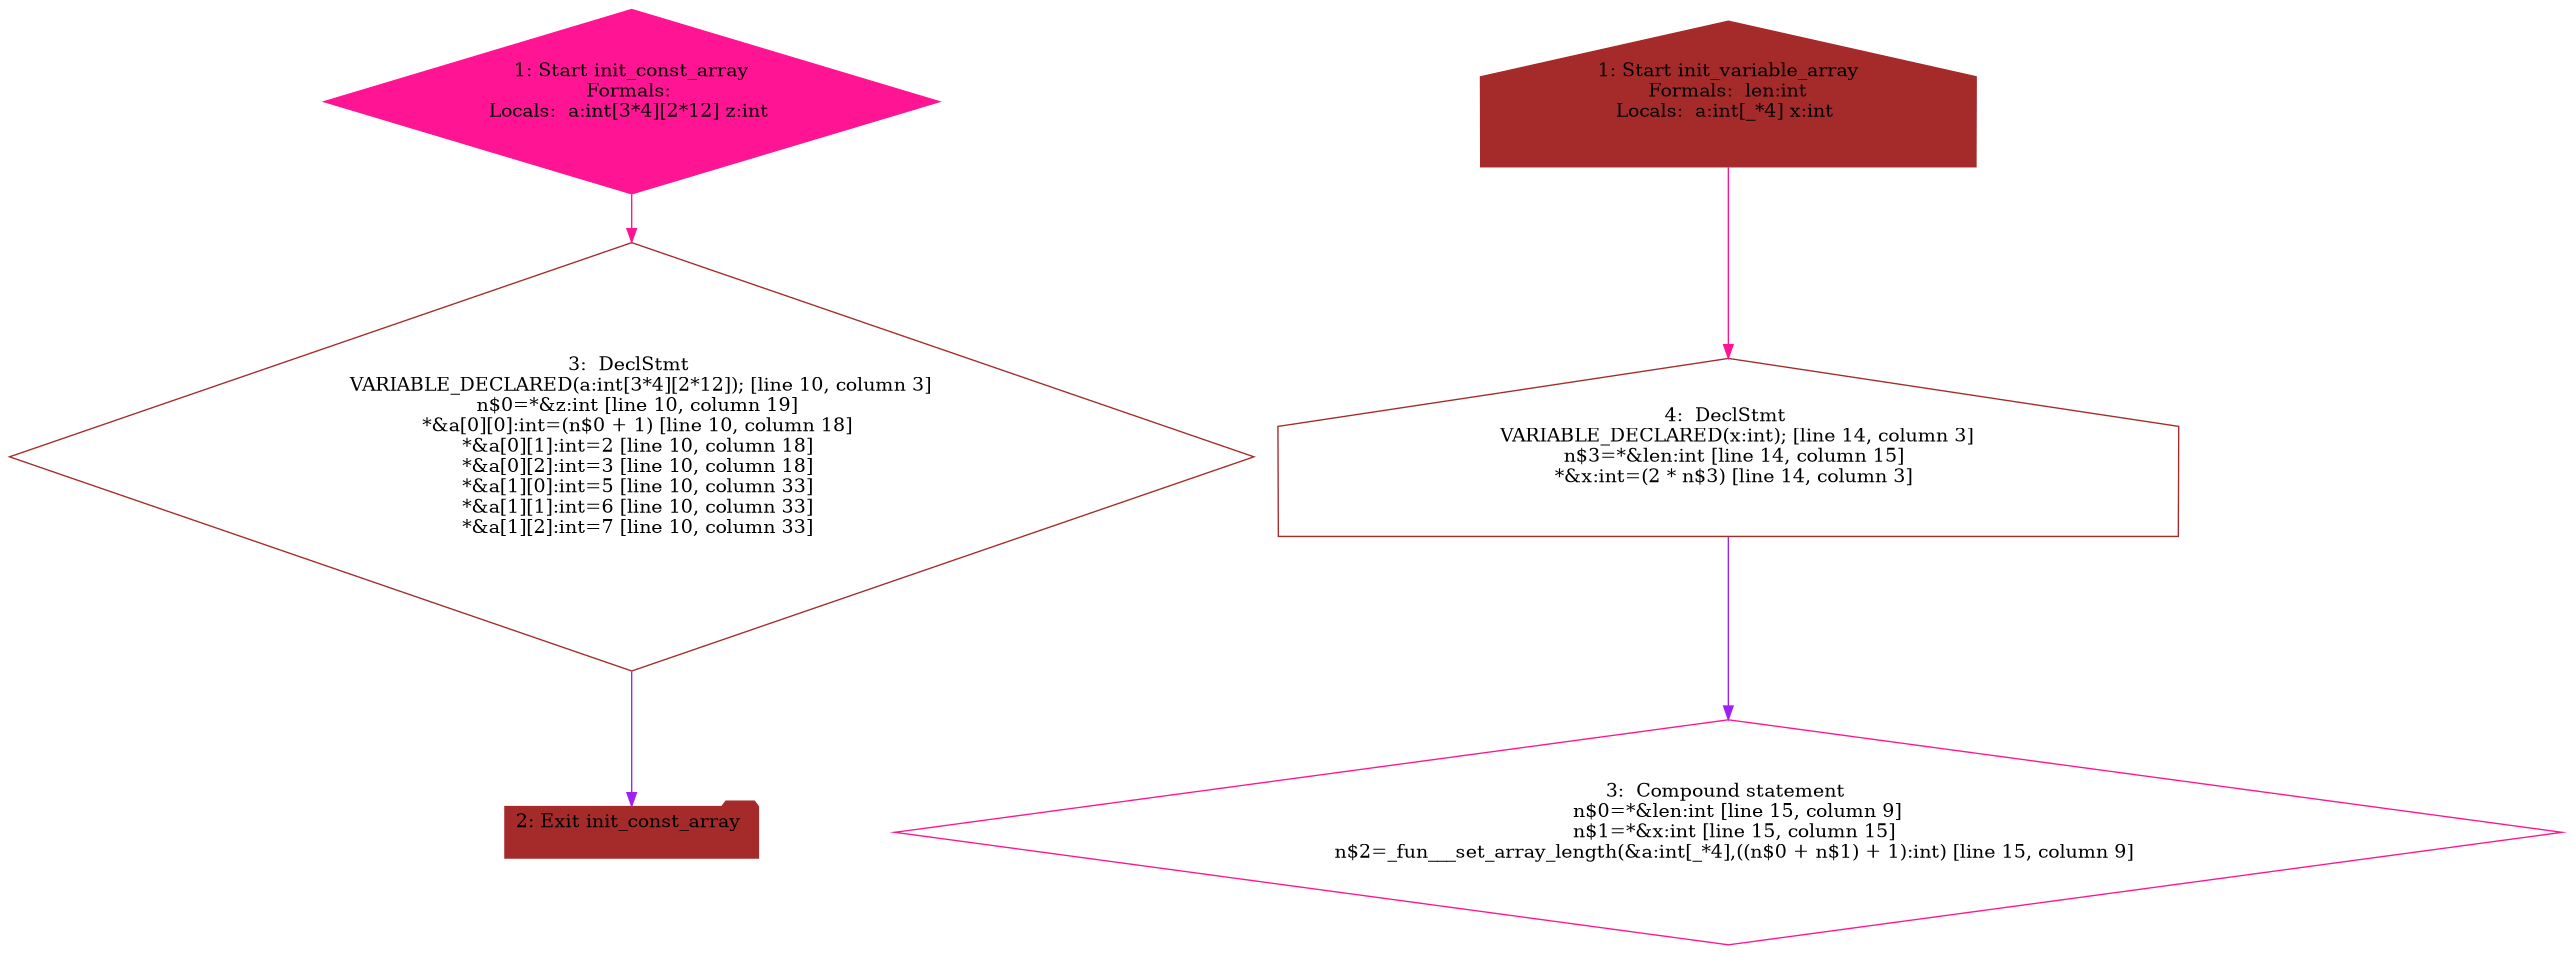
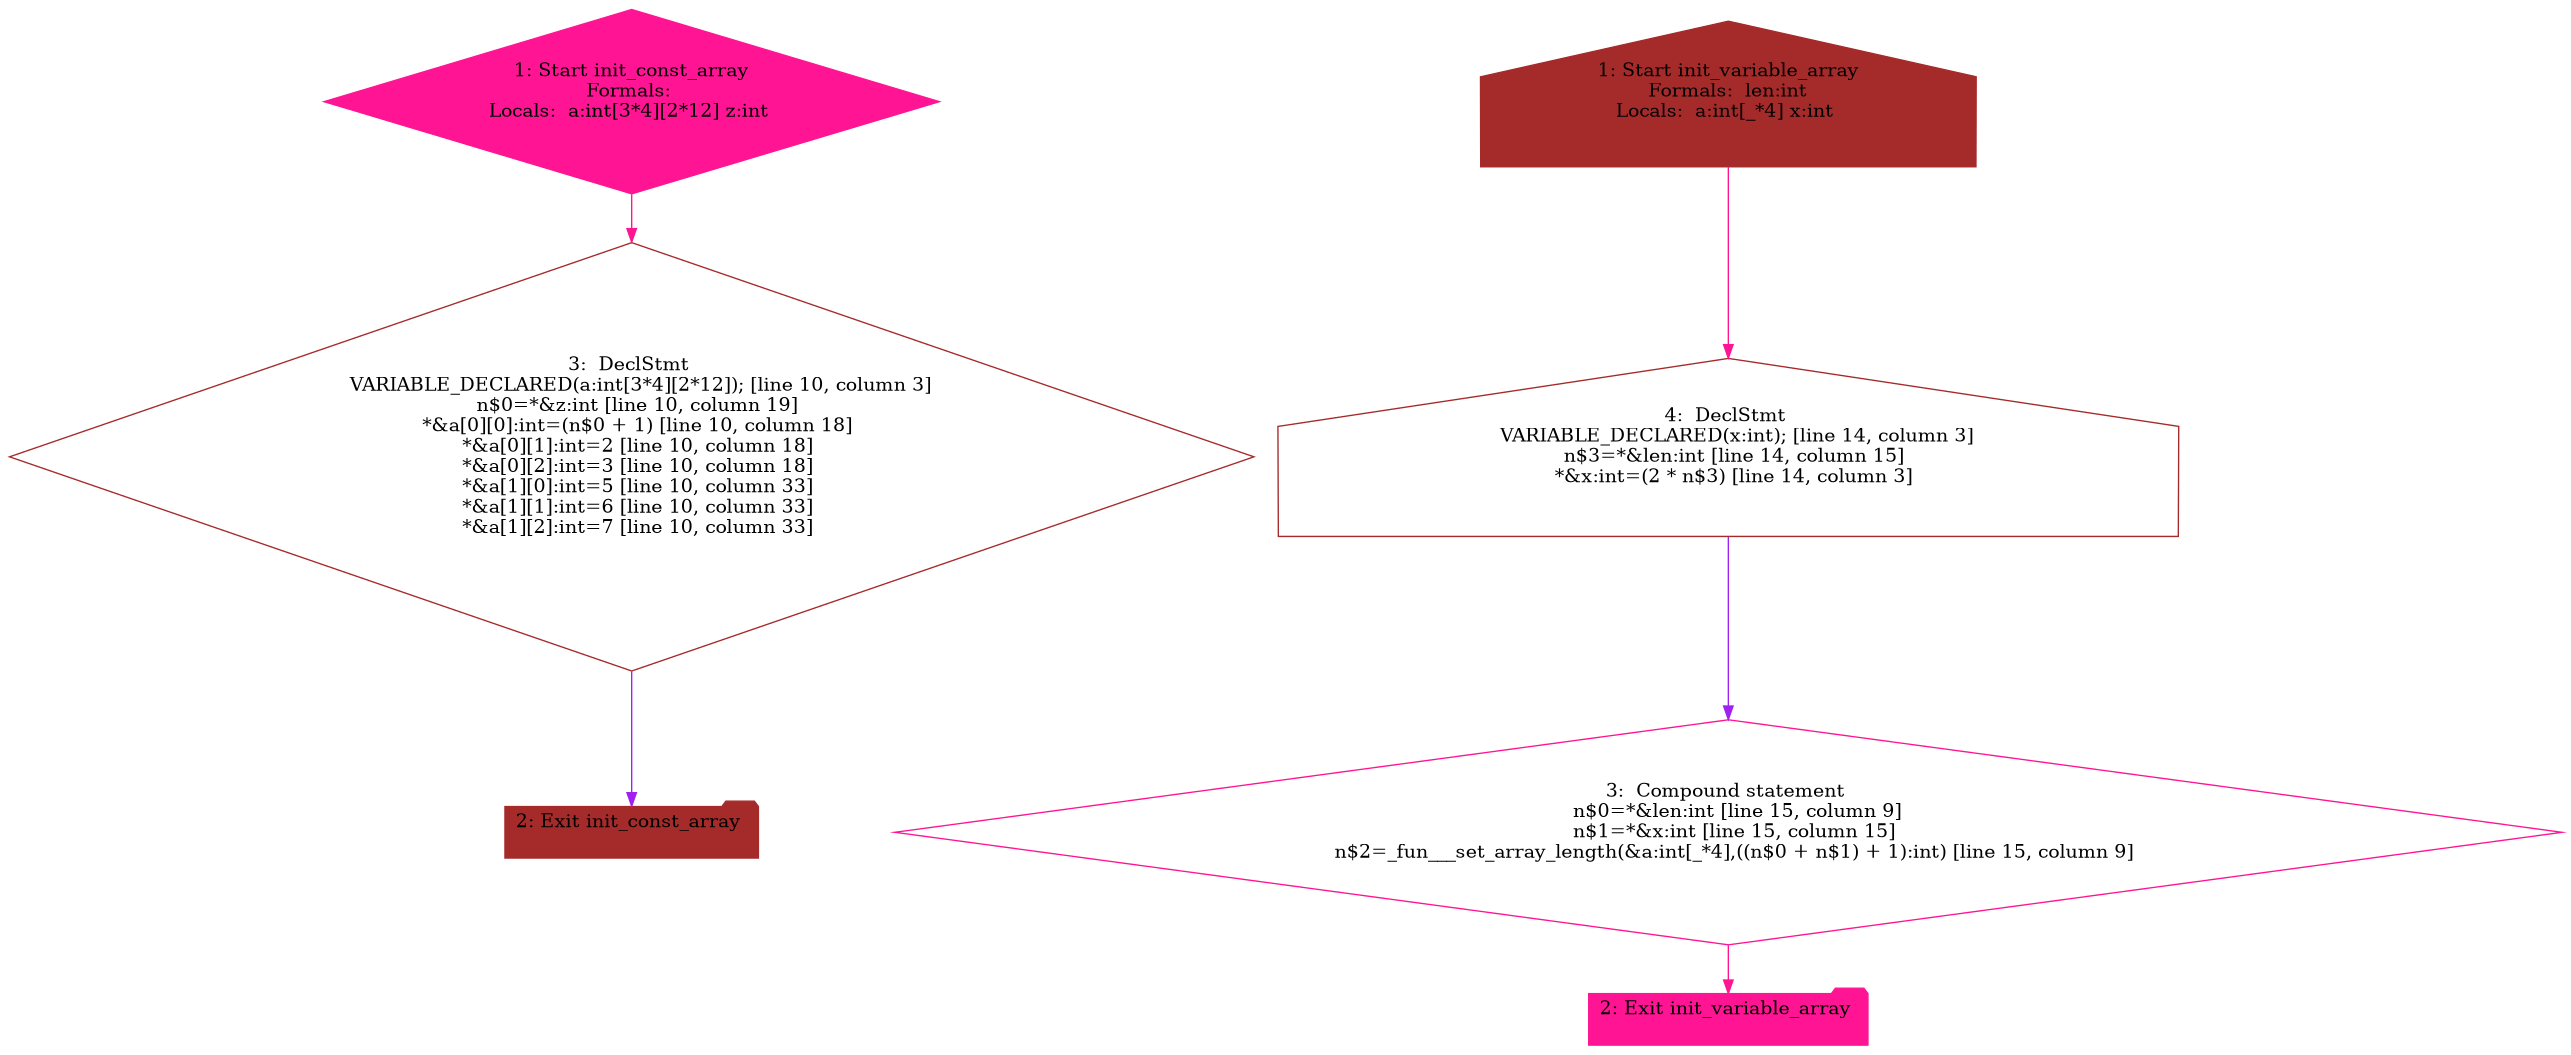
node "2: Exit init_variable_array": added
